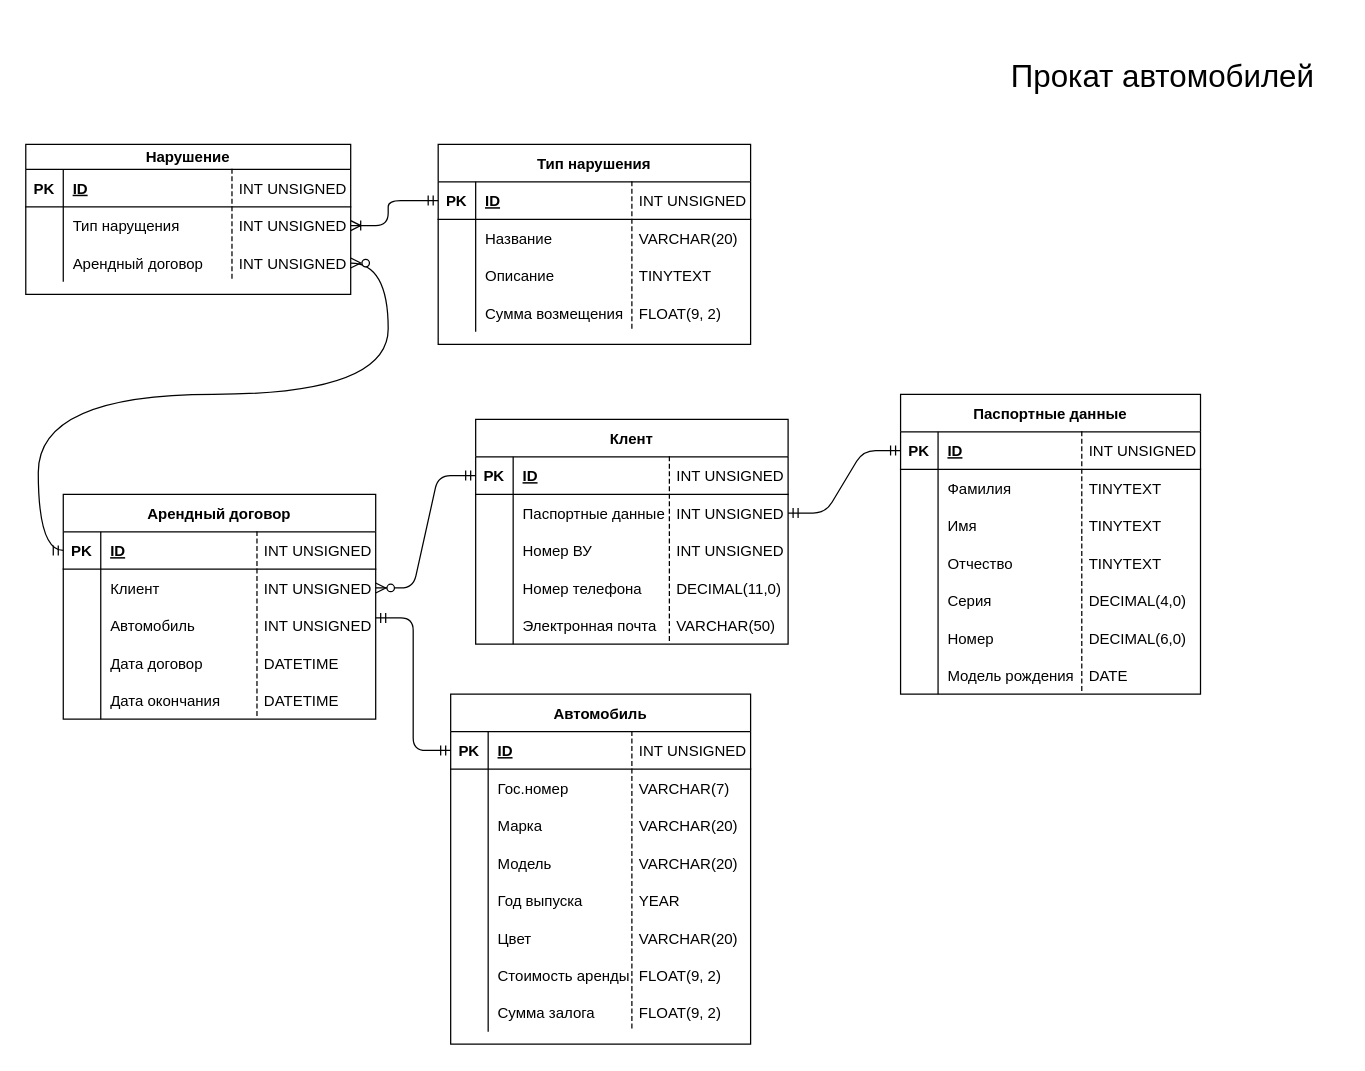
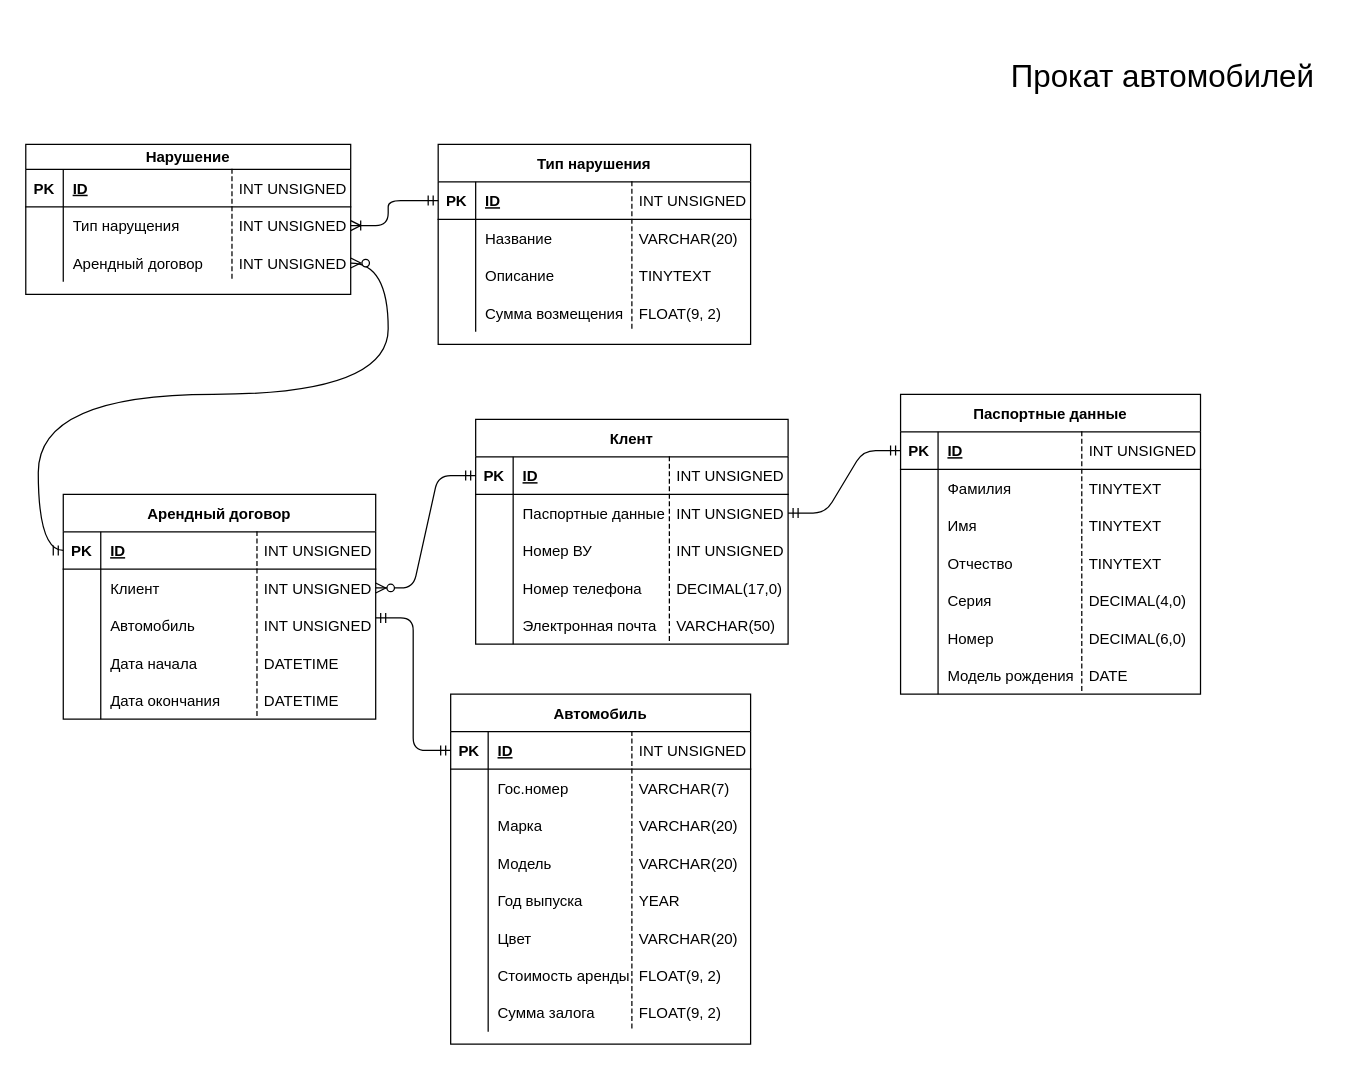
node "DECIMAL(11,0)": label "DECIMAL(11,0)" -> "DECIMAL(17,0)"
node "Дата договор": label "Дата договор" -> "Дата начала"
